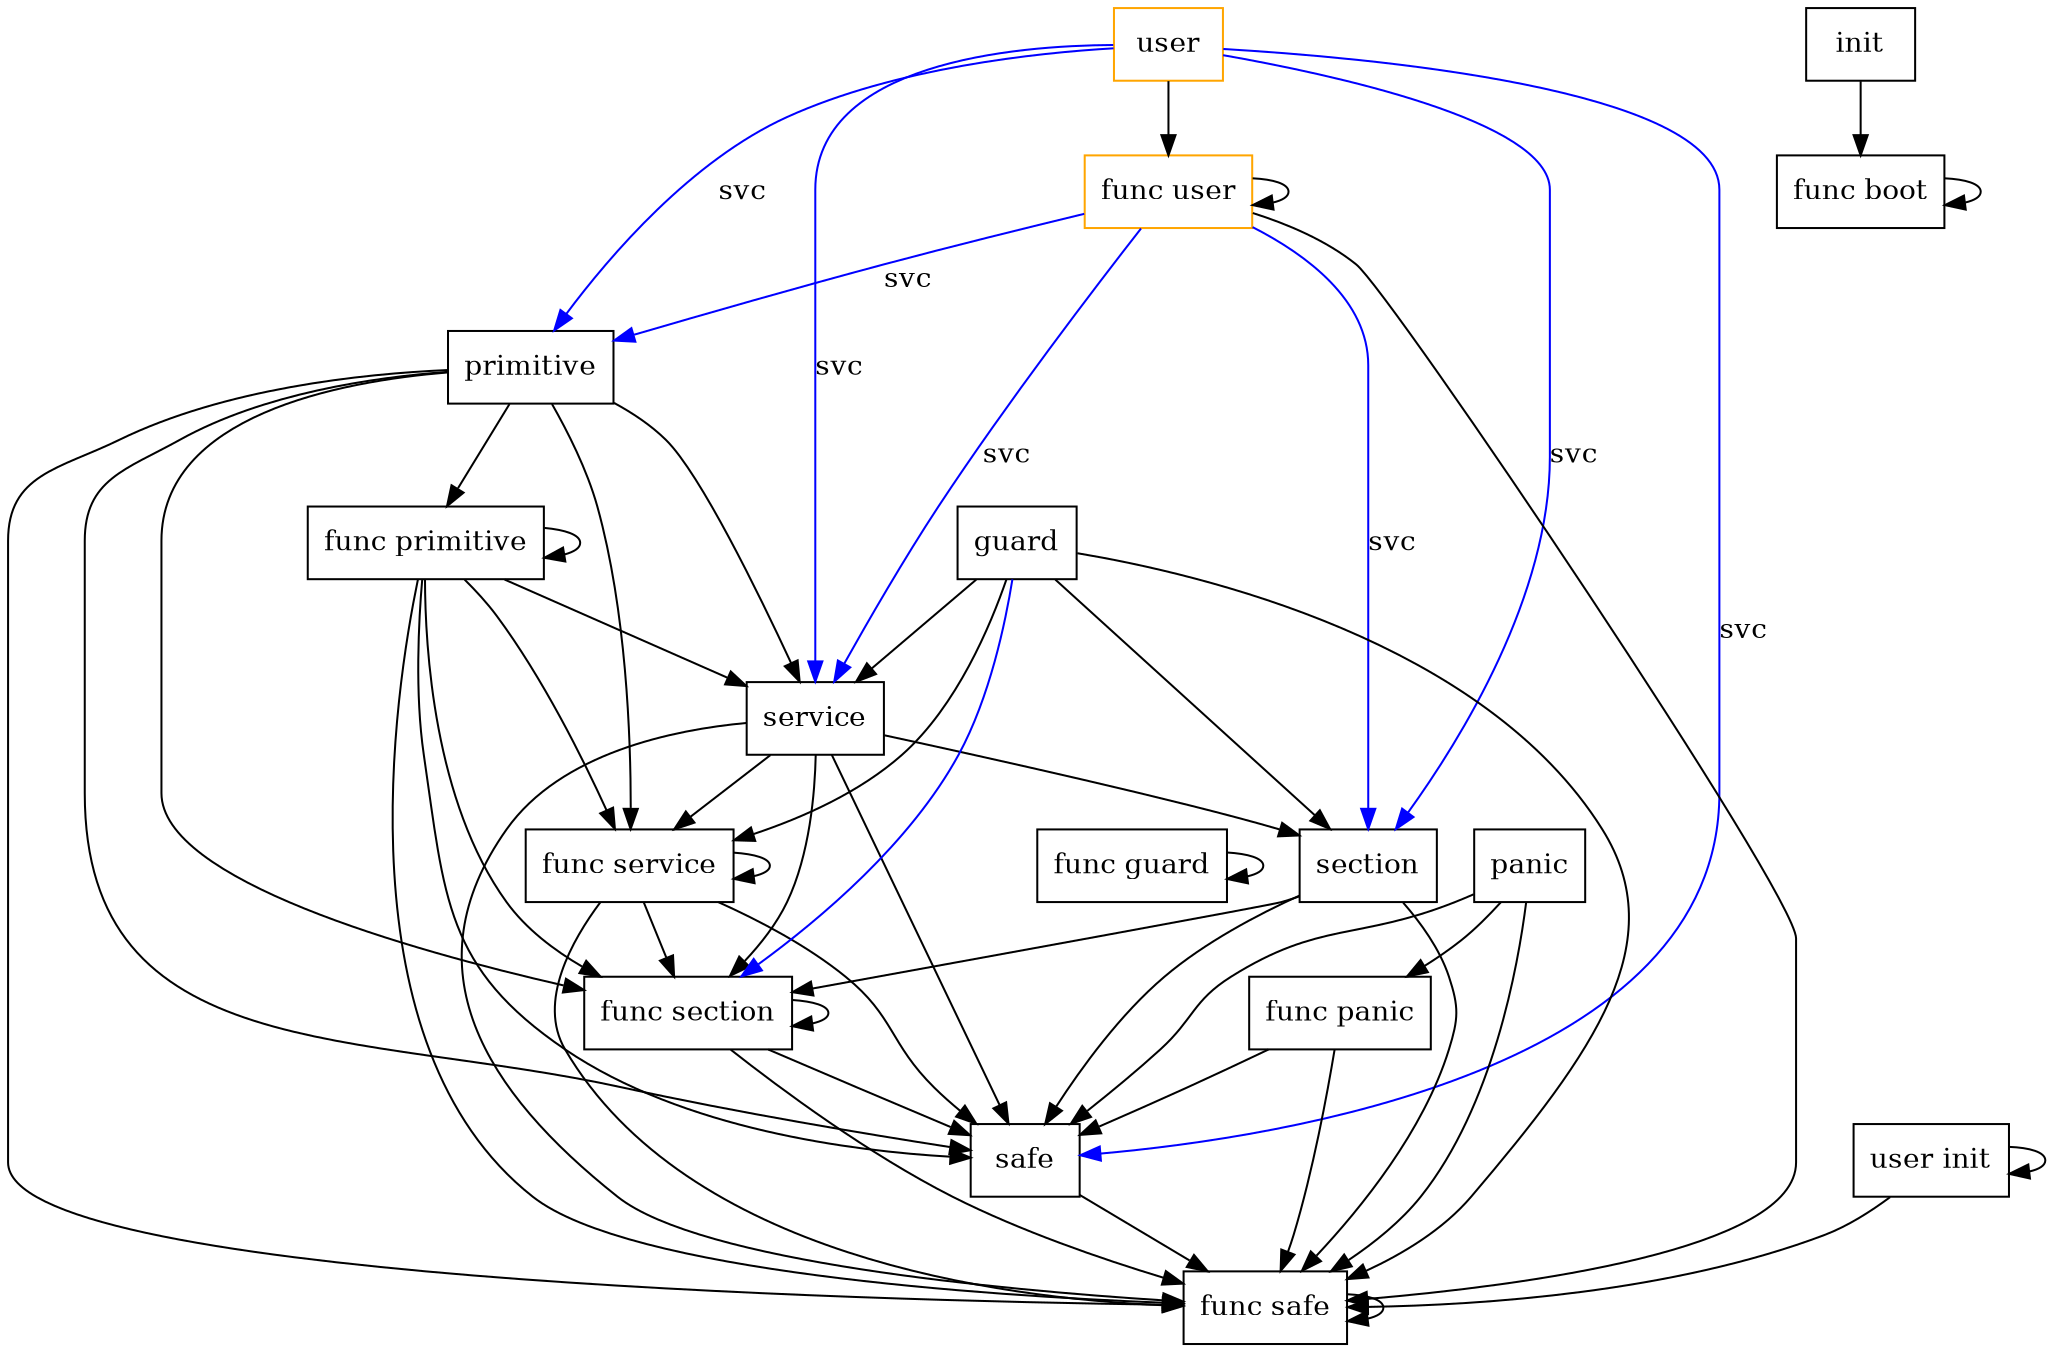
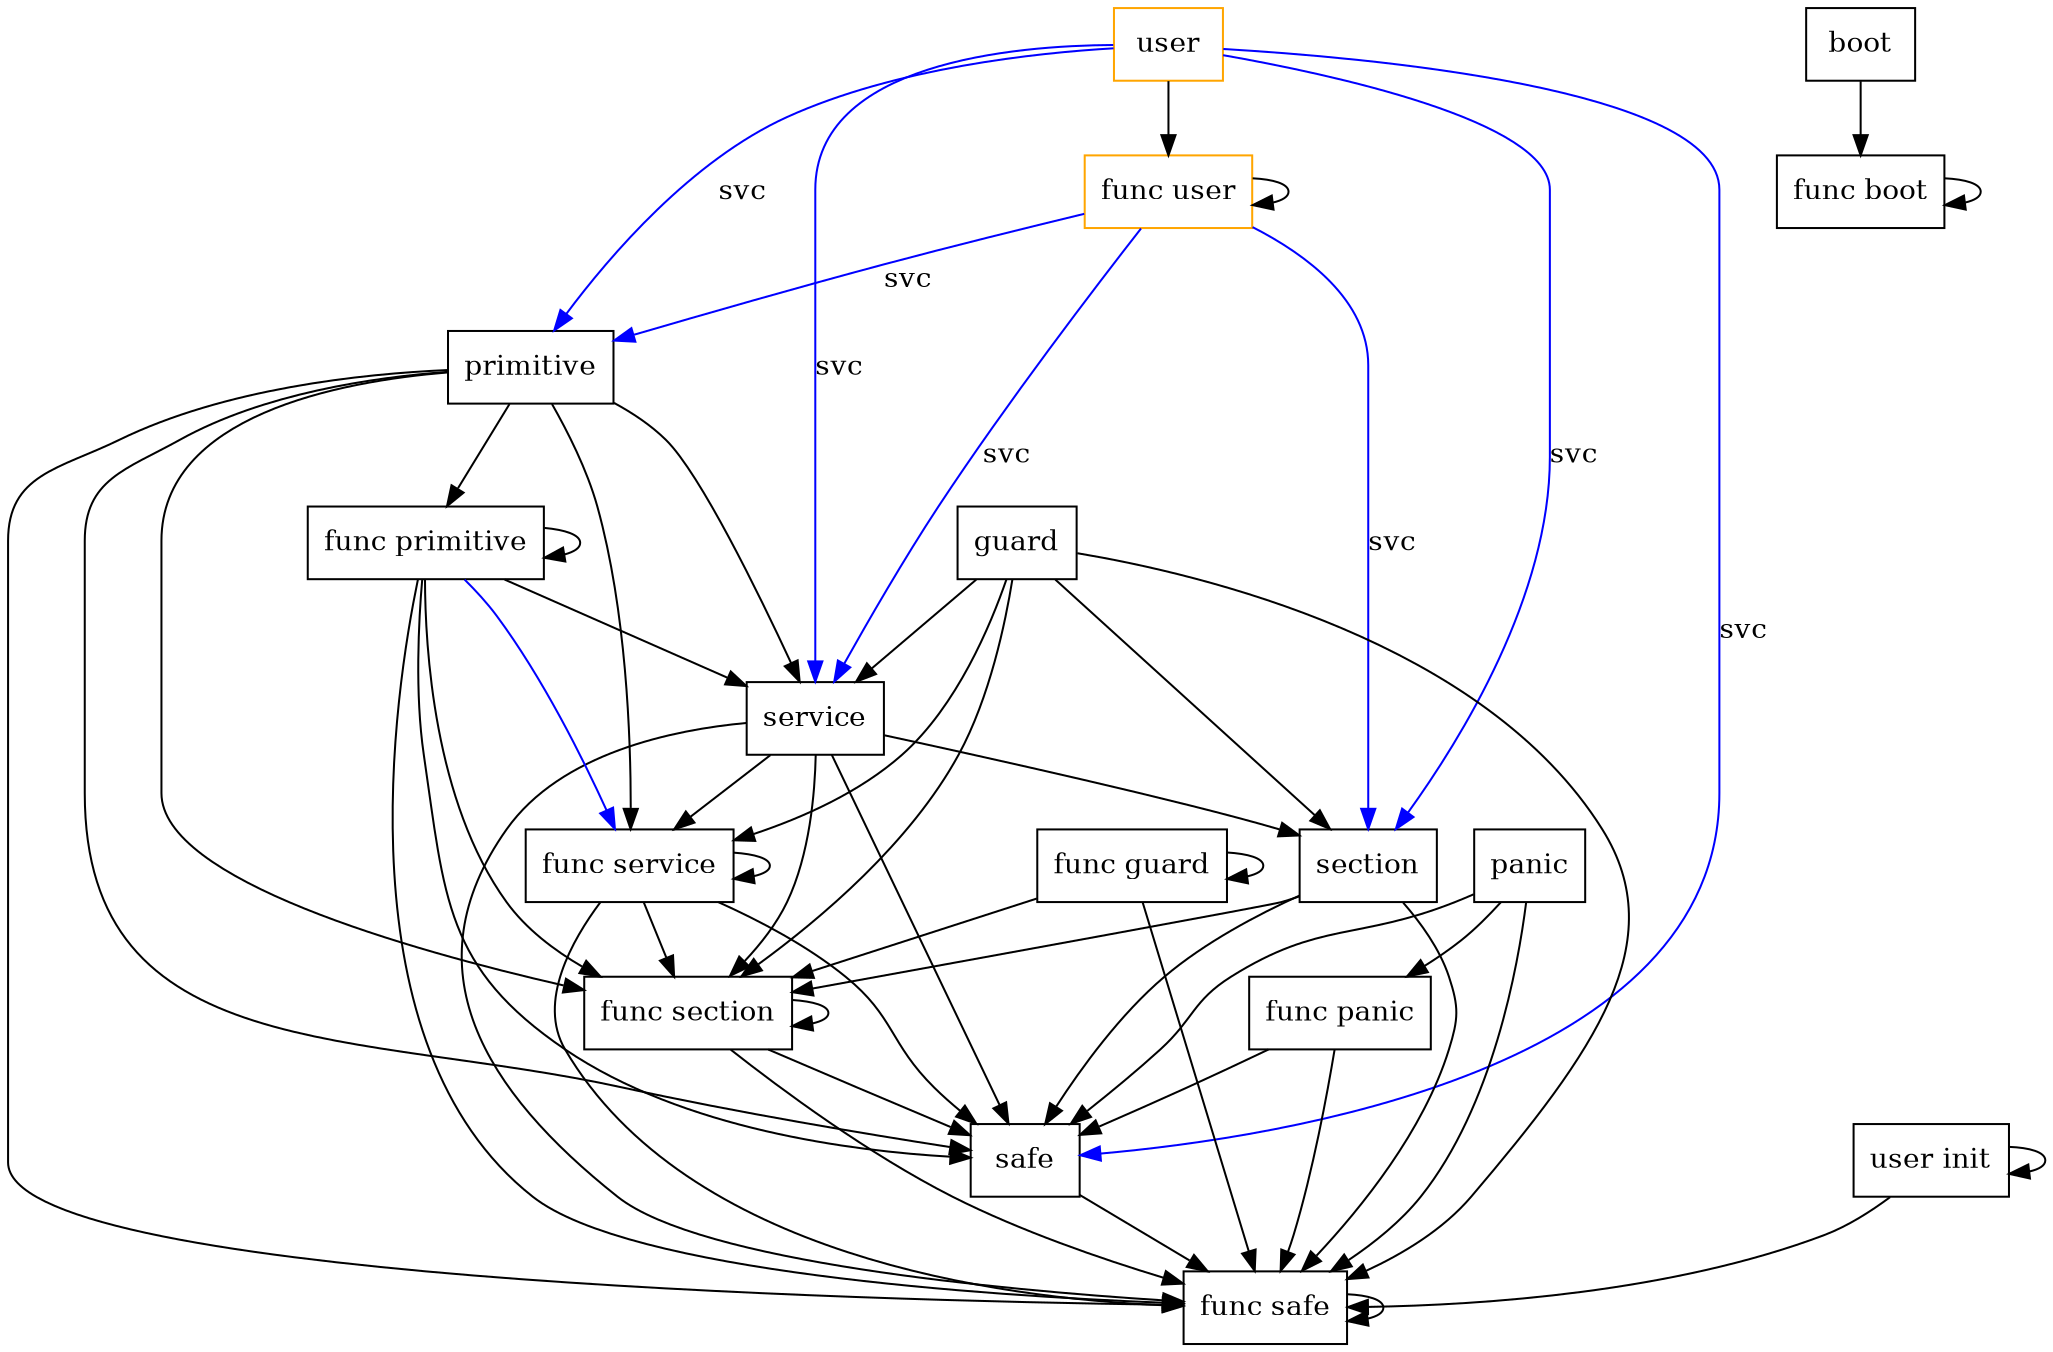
node "init": label "init" -> "boot"
edge "func primitive" -> "func service": color black -> blue
edge "guard" -> "func section": color blue -> black
edge "func user" -> "func safe": now "func guard" -> "func safe"
edge "func guard" -> "func section": added
